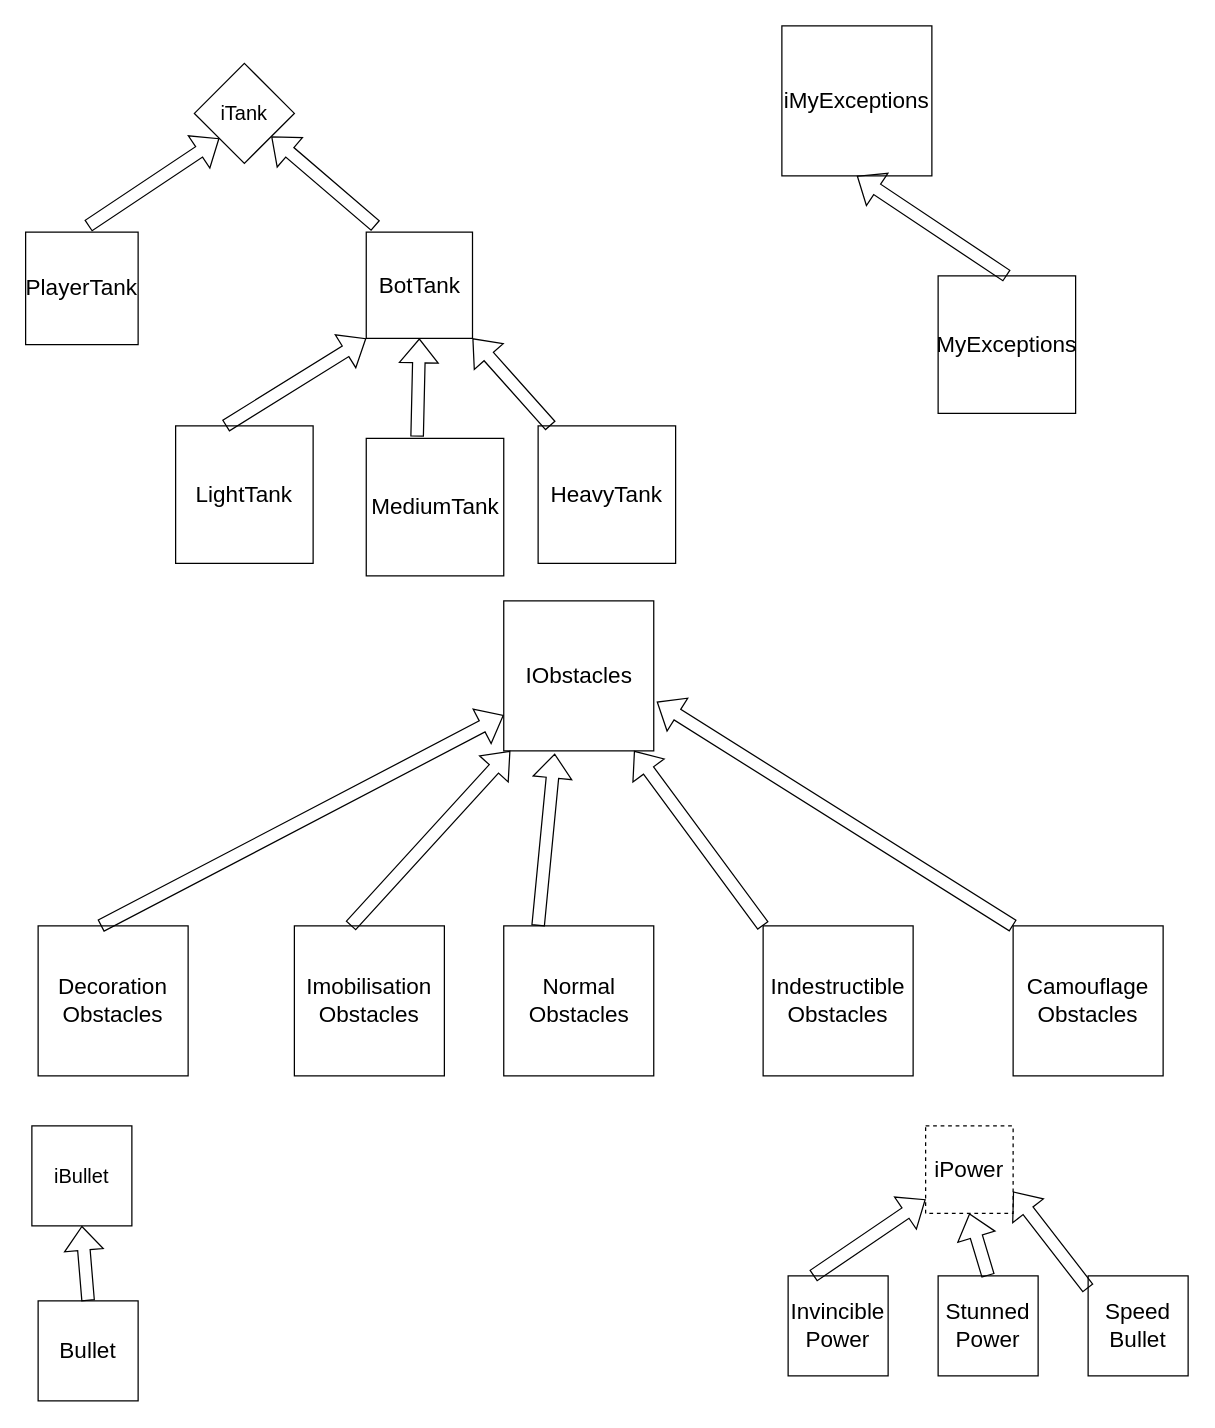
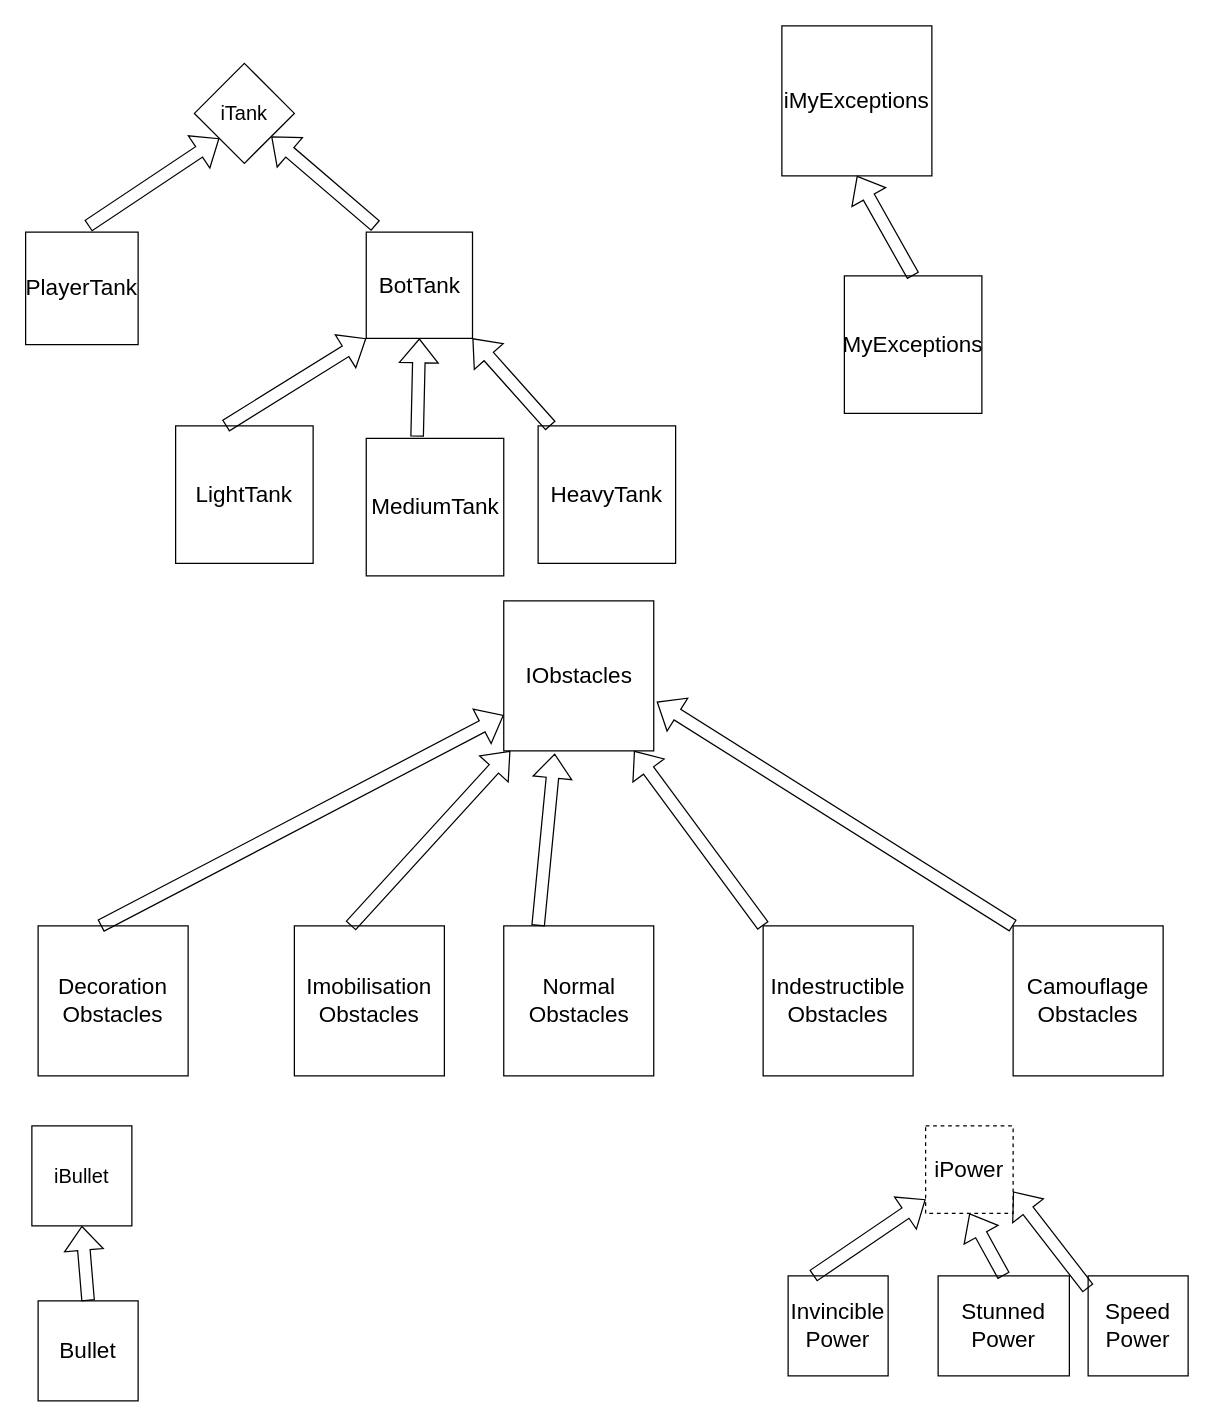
node "MyExceptions": moved (1007, 344) -> (913, 344)
node "Stunned Power": size 100x100 -> 131x100
node "Speed Bullet": label "Speed Bullet" -> "Speed Power"
